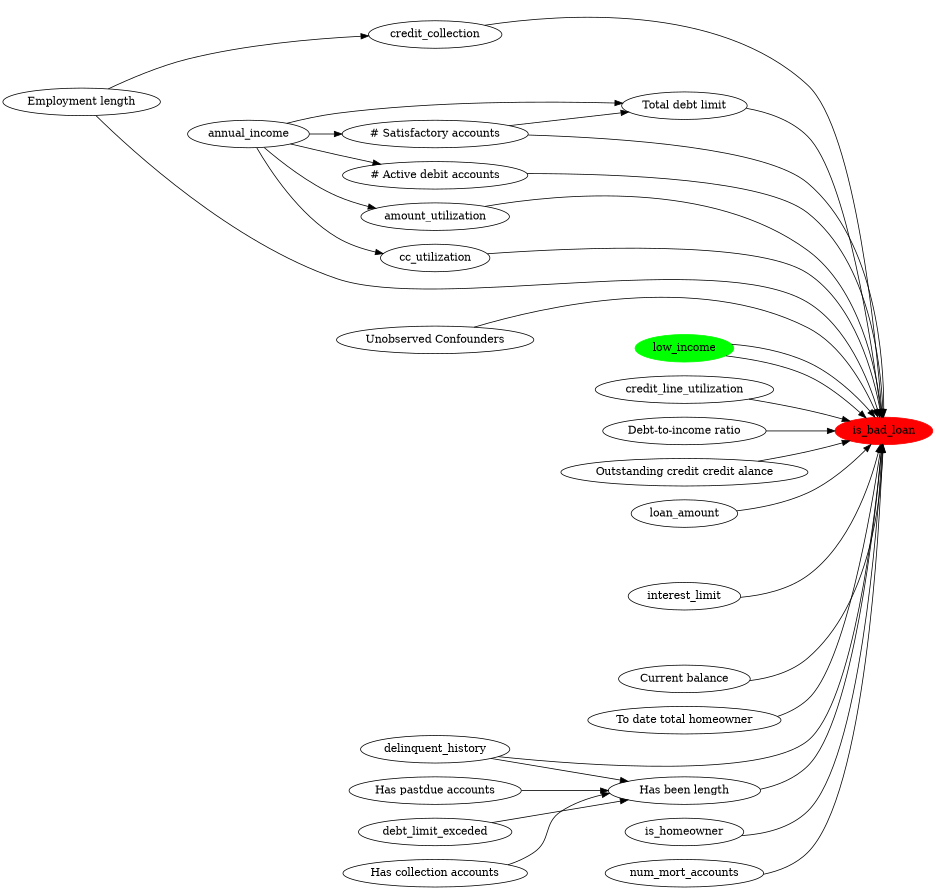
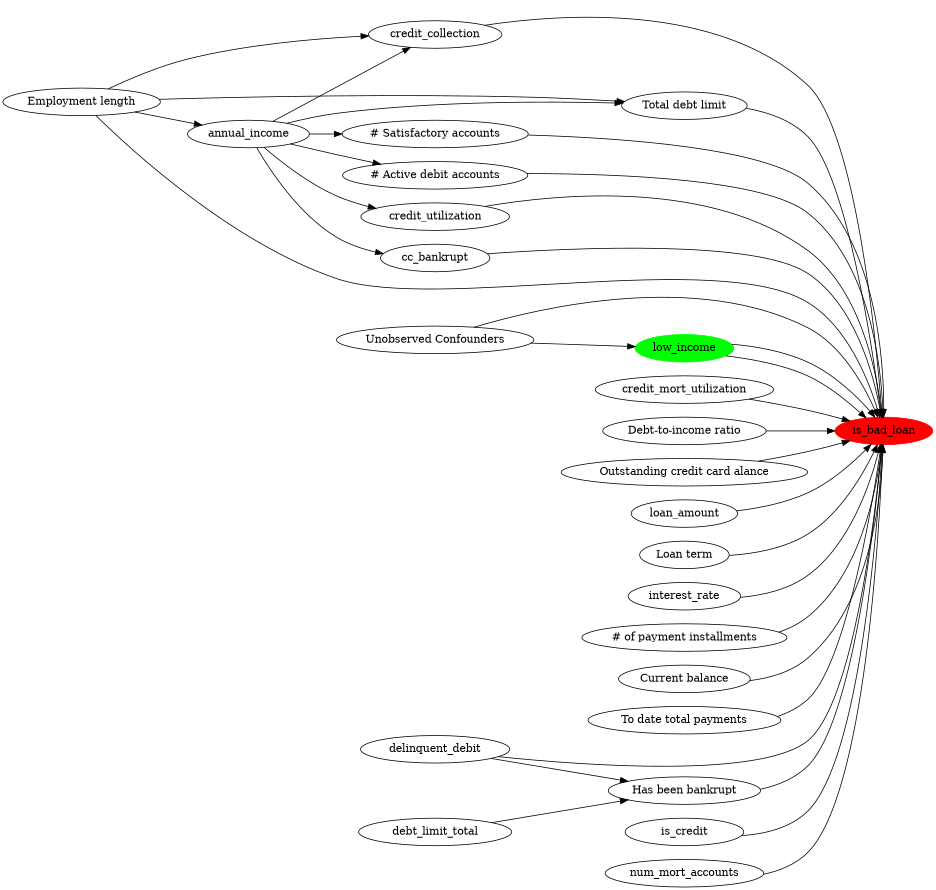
edge "annual_income" -> "credit_collection": added
edge "Employment length" -> "annual_income": added
edge "# Satisfactory accounts" -> "Total debt limit": now "Employment length" -> "Total debt limit"
node "amount_utilization": label "amount_utilization" -> "credit_utilization"
node "cc_utilization": label "cc_utilization" -> "cc_bankrupt"
edge "Unobserved Confounders" -> "low_income": added
node "credit_line_utilization": label "credit_line_utilization" -> "credit_mort_utilization"
node "Outstanding credit credit alance": label "Outstanding credit credit alance" -> "Outstanding credit card alance"
node "Loan term": added
node "interest_limit": label "interest_limit" -> "interest_rate"
node "# of payment installments": added
node "To date total homeowner": label "To date total homeowner" -> "To date total payments"
node "delinquent_history": label "delinquent_history" -> "delinquent_debit"
node "Has pastdue accounts": removed
node "Has been length": label "Has been length" -> "Has been bankrupt"
node "debt_limit_exceded": label "debt_limit_exceded" -> "debt_limit_total"
node "is_homeowner": label "is_homeowner" -> "is_credit"
node "Has collection accounts": removed
